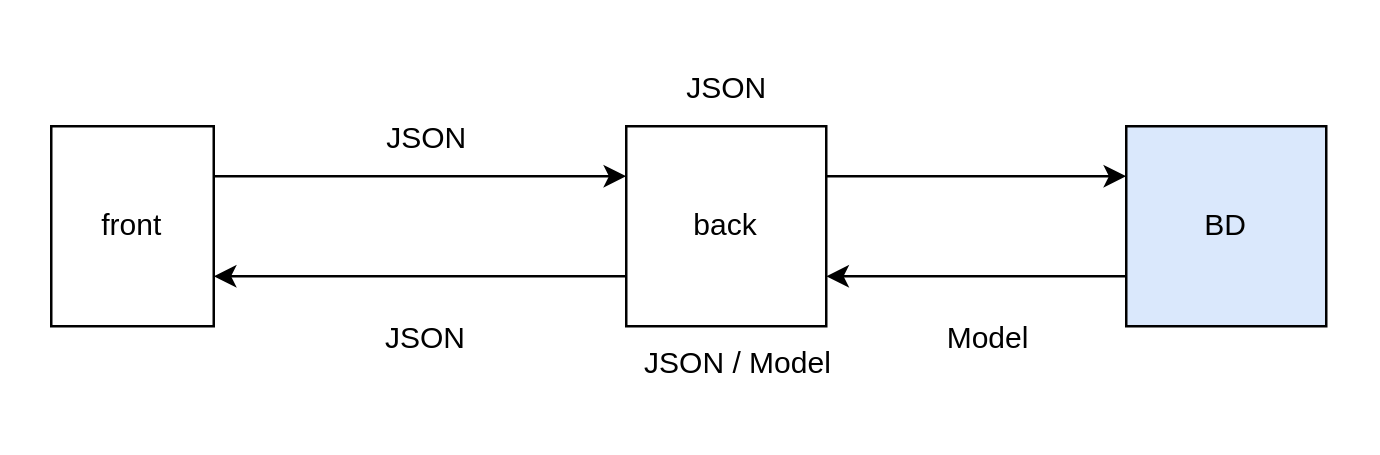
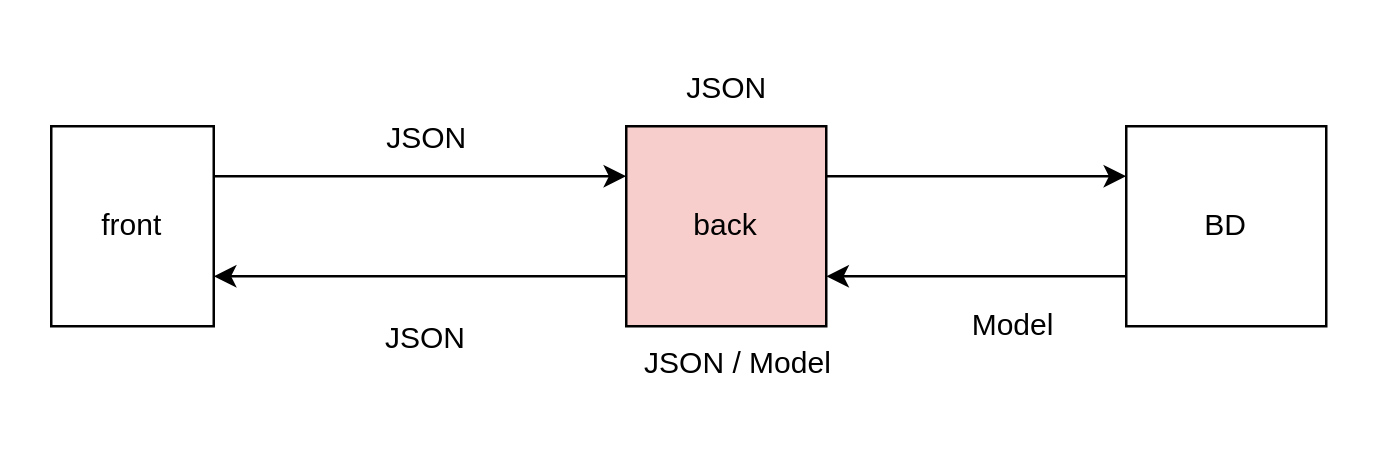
node "back": fillcolor #ffffff -> #f8cecc
node "BD": fillcolor #dae8fc -> #ffffff
node "Model": moved (989, 339) -> (1014, 326)
